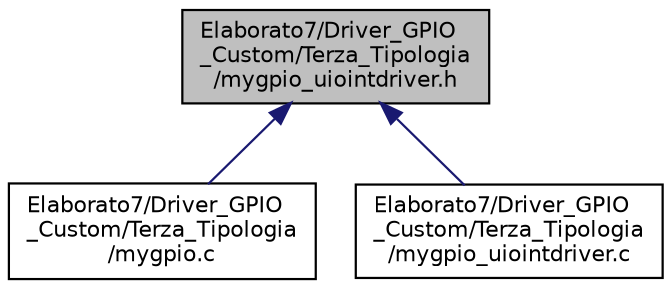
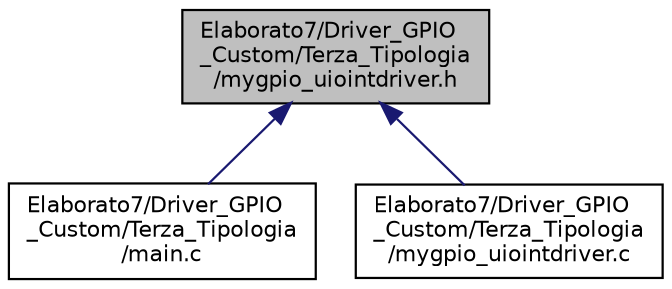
node "Elaborato7/Driver_GPIO _Custom/Terza_Tipologia /mygpio.c": label "Elaborato7/Driver_GPIO _Custom/Terza_Tipologia /mygpio.c" -> "Elaborato7/Driver_GPIO _Custom/Terza_Tipologia /main.c"
